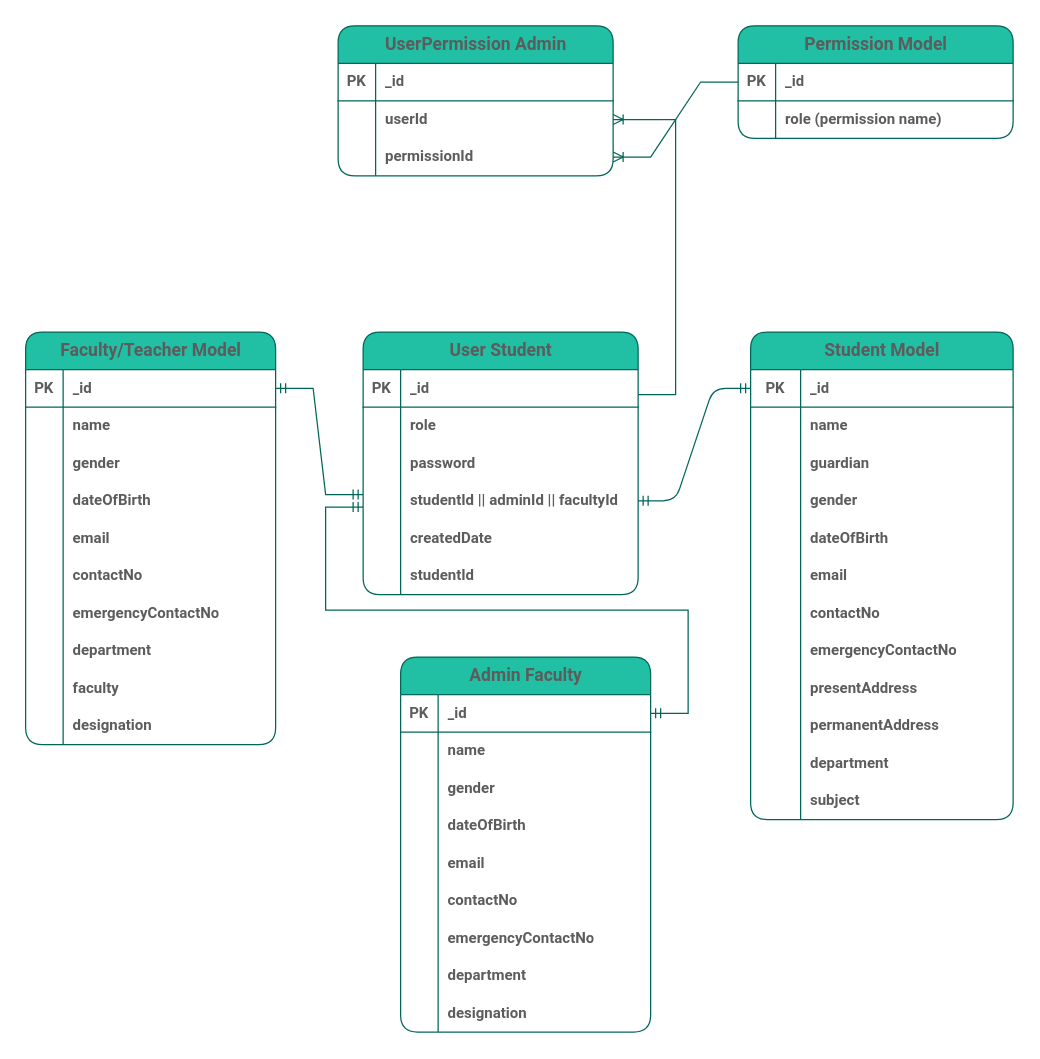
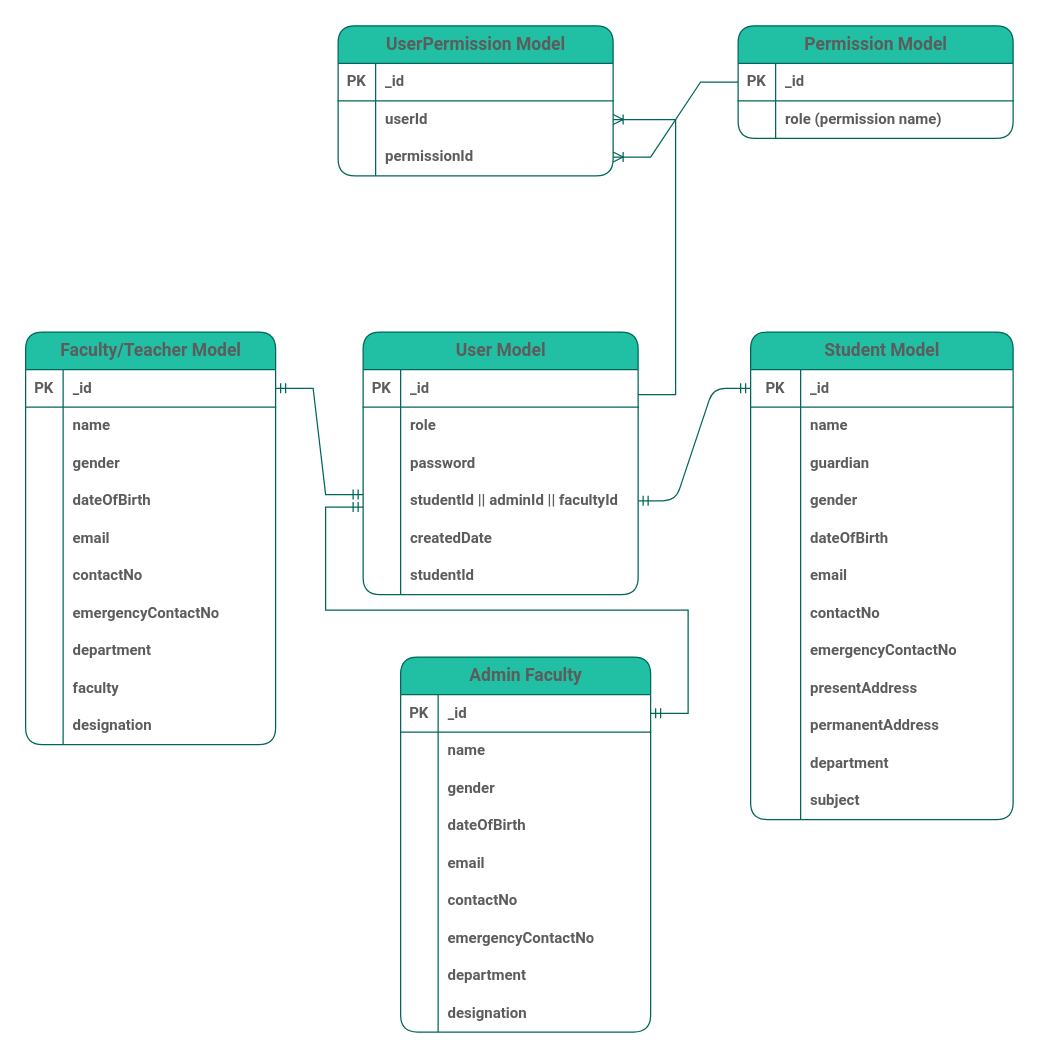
node "UserPermission Admin": label "UserPermission Admin" -> "UserPermission Model"
node "User Student": label "User Student" -> "User Model"
